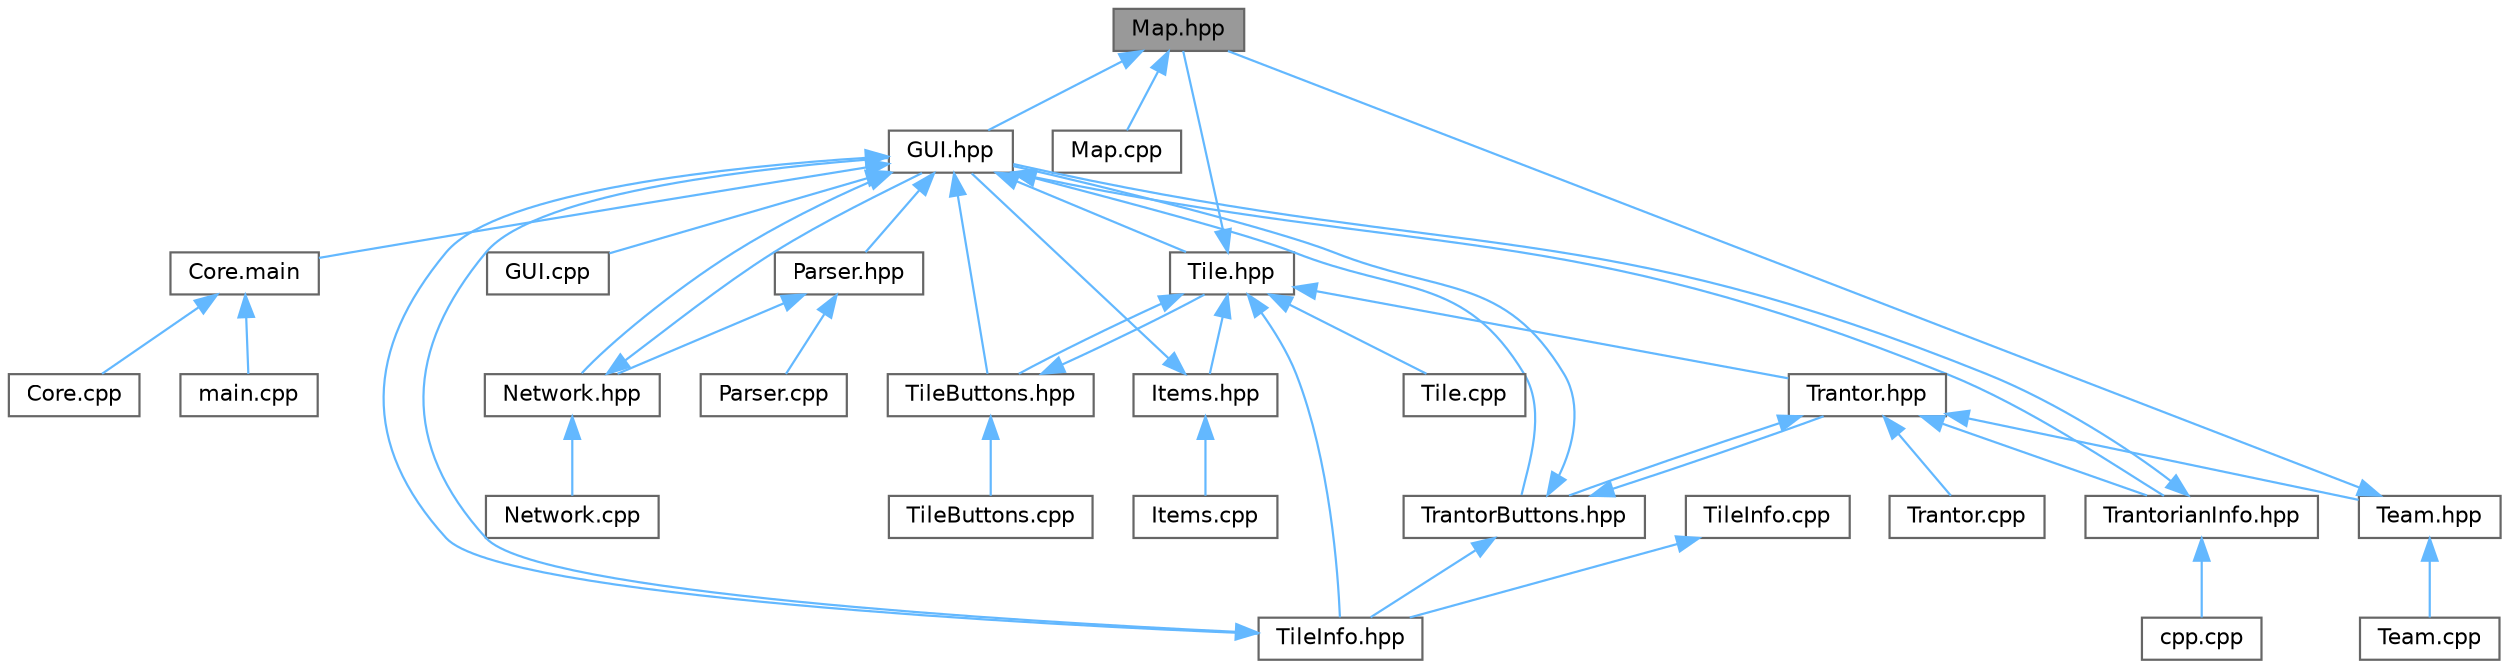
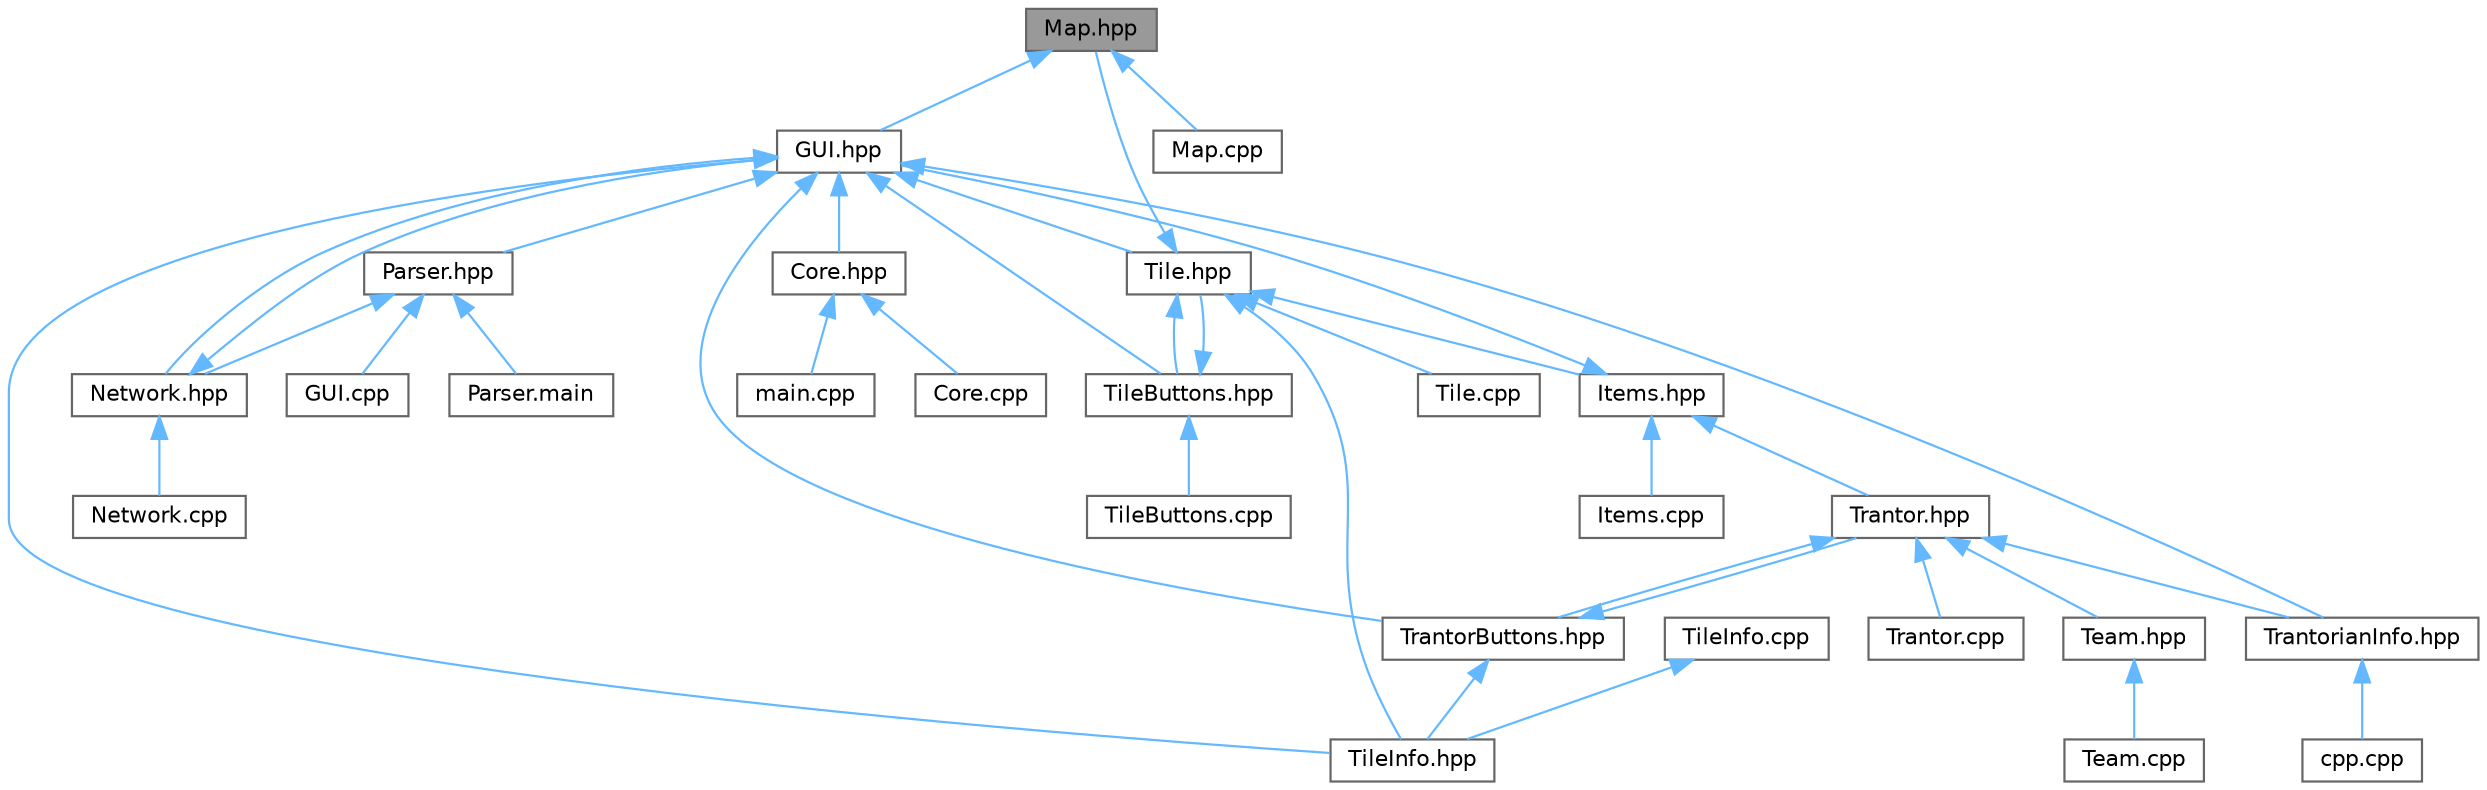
edge "GUI.cpp" -> "GUI.hpp": now "GUI.cpp" -> "Parser.hpp"
edge "Map.hpp" -> "Team.hpp": removed
node "Core.main": label "Core.main" -> "Core.hpp"
edge "GUI.hpp" -> "TrantorButtons.hpp": removed
edge "GUI.hpp" -> "TrantorianInfo.hpp": removed
edge "Trantor.hpp" -> "Tile.hpp": now "Trantor.hpp" -> "Items.hpp"
node "Parser.cpp": label "Parser.cpp" -> "Parser.main"
edge "GUI.hpp" -> "TileInfo.hpp": removed
